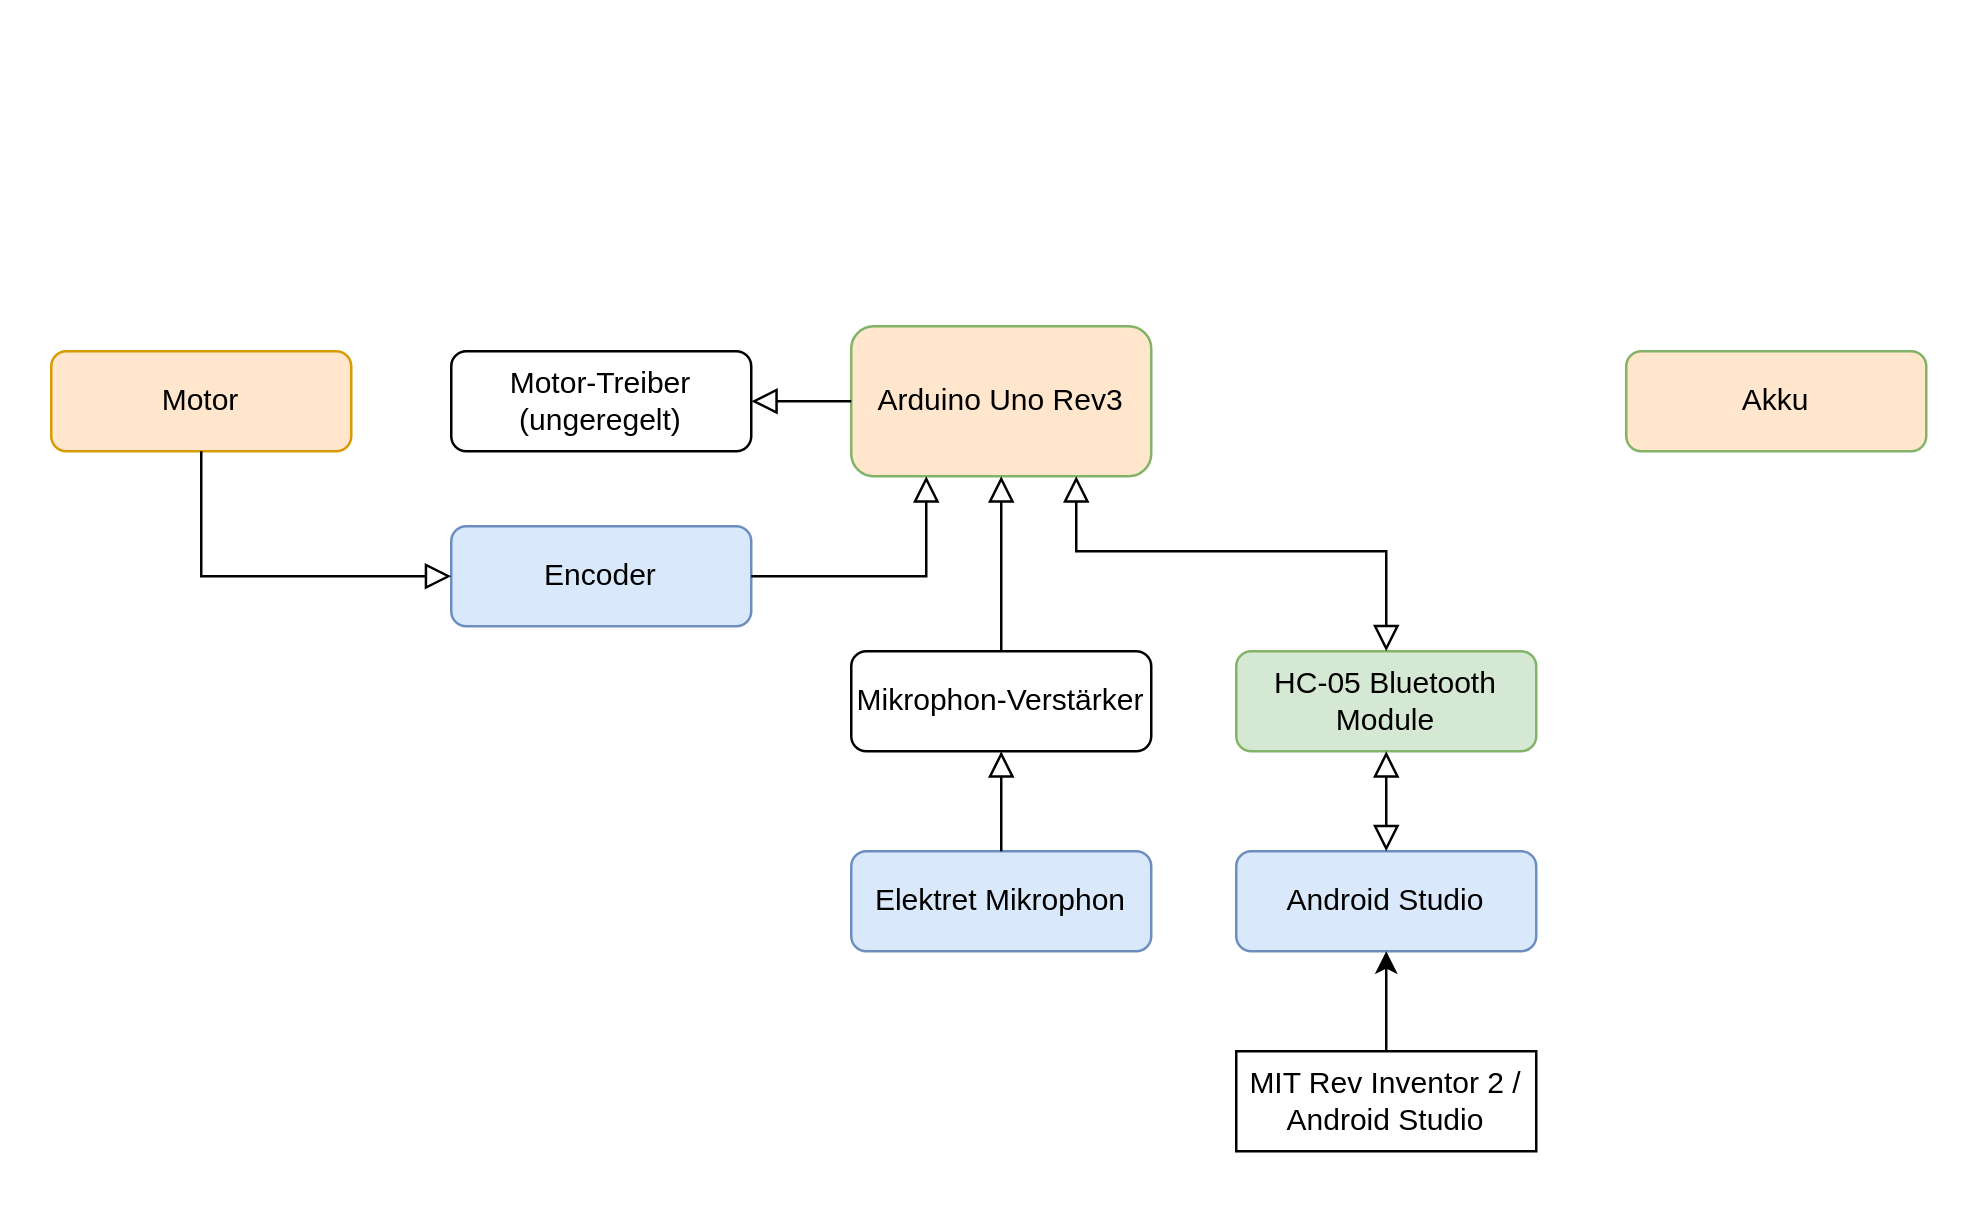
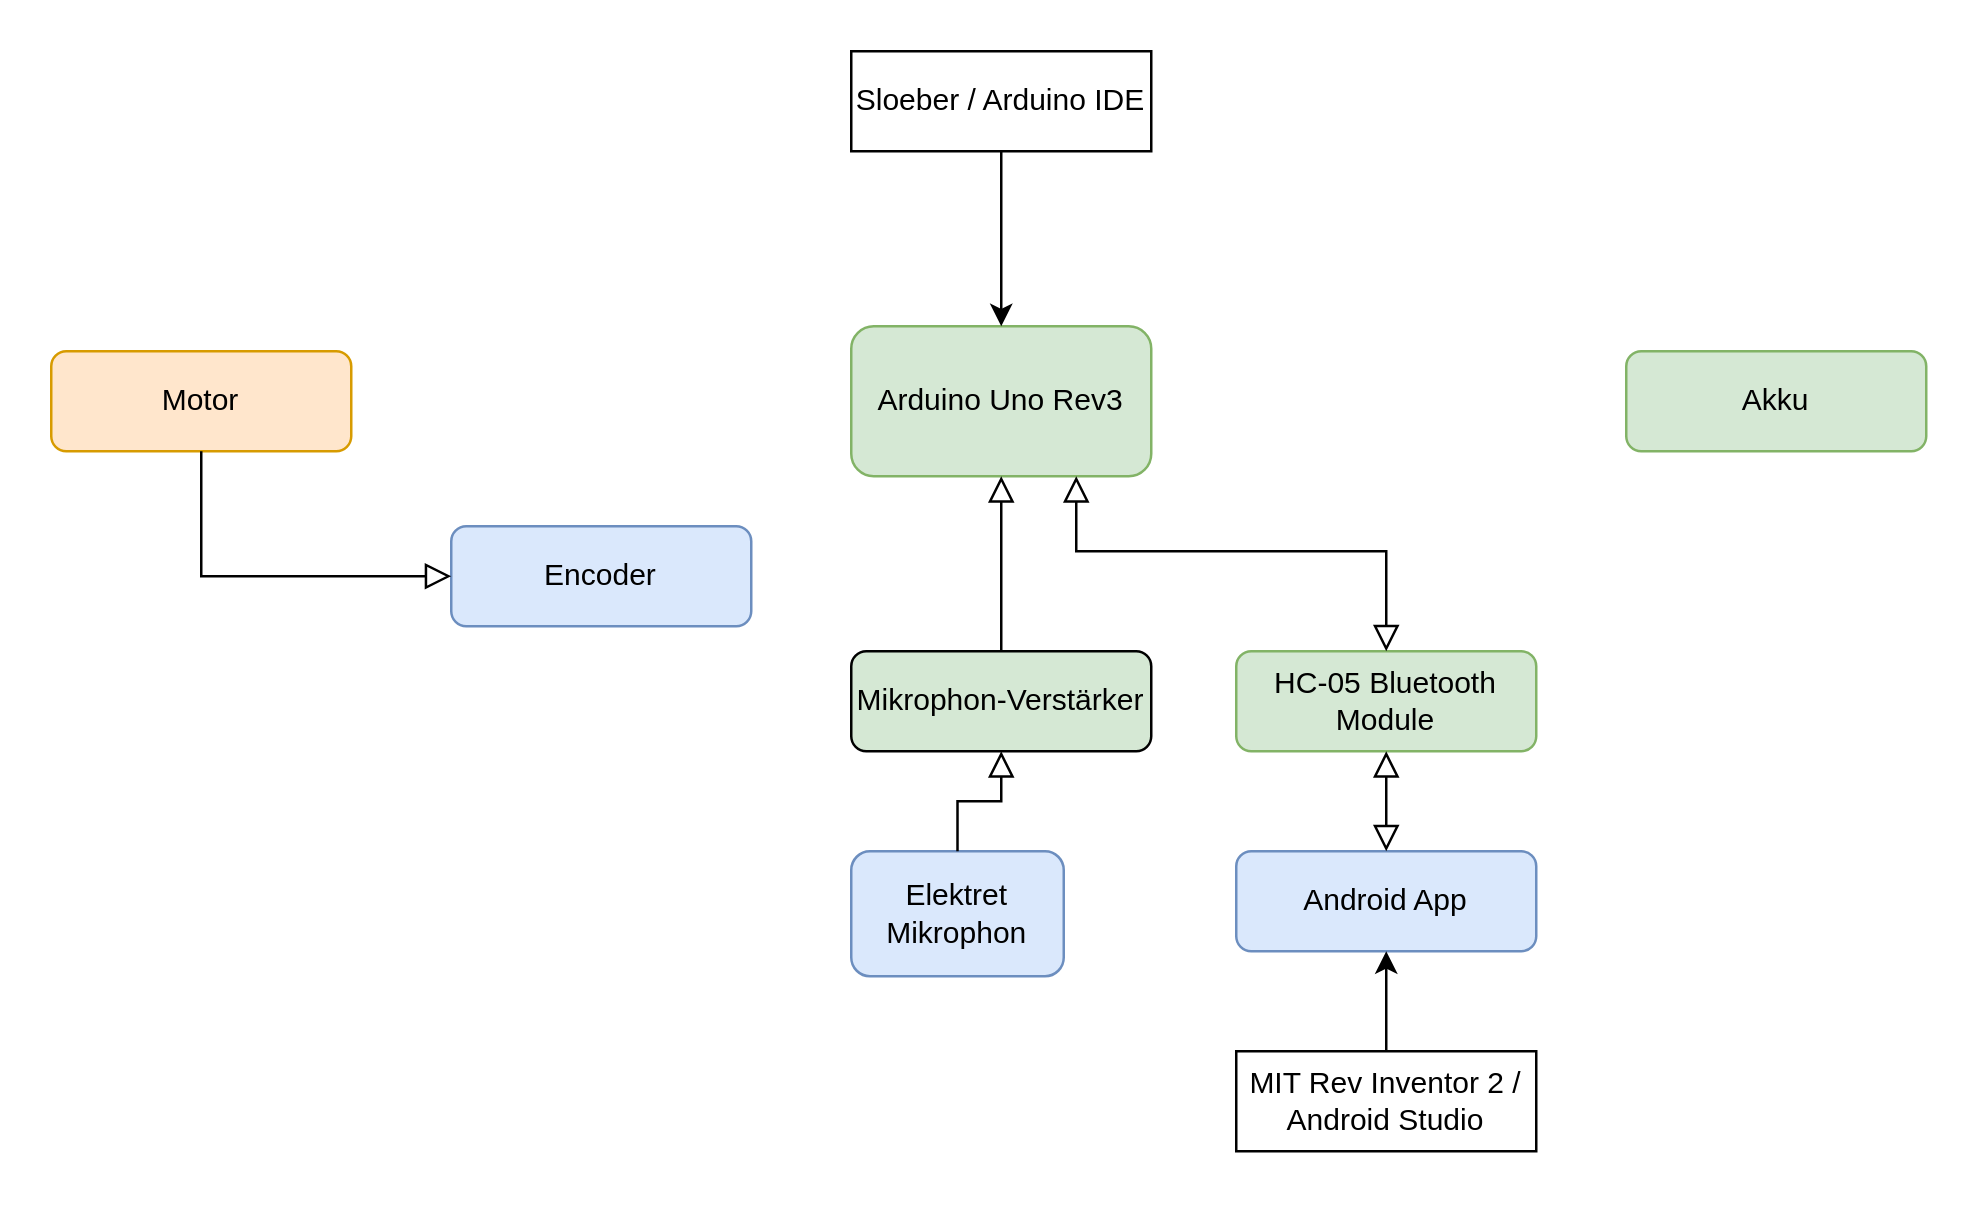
node "Sloeber / Arduino IDE": added
edge "Sloeber / Arduino IDE" -> "Arduino Uno Rev3": added
node "Motor-Treiber (ungeregelt)": removed
edge "Arduino Uno Rev3" -> "Motor-Treiber (ungeregelt)": removed
node "Arduino Uno Rev3": fillcolor #ffe6cc -> #d5e8d4
node "Akku": fillcolor #ffe6cc -> #d5e8d4
edge "Encoder" -> "Arduino Uno Rev3": removed
node "Mikrophon-Verstärker": fillcolor #ffffff -> #d5e8d4
node "Elektret Mikrophon": size 300x100 -> 213x125
node "Android Studio": label "Android Studio" -> "Android App"
